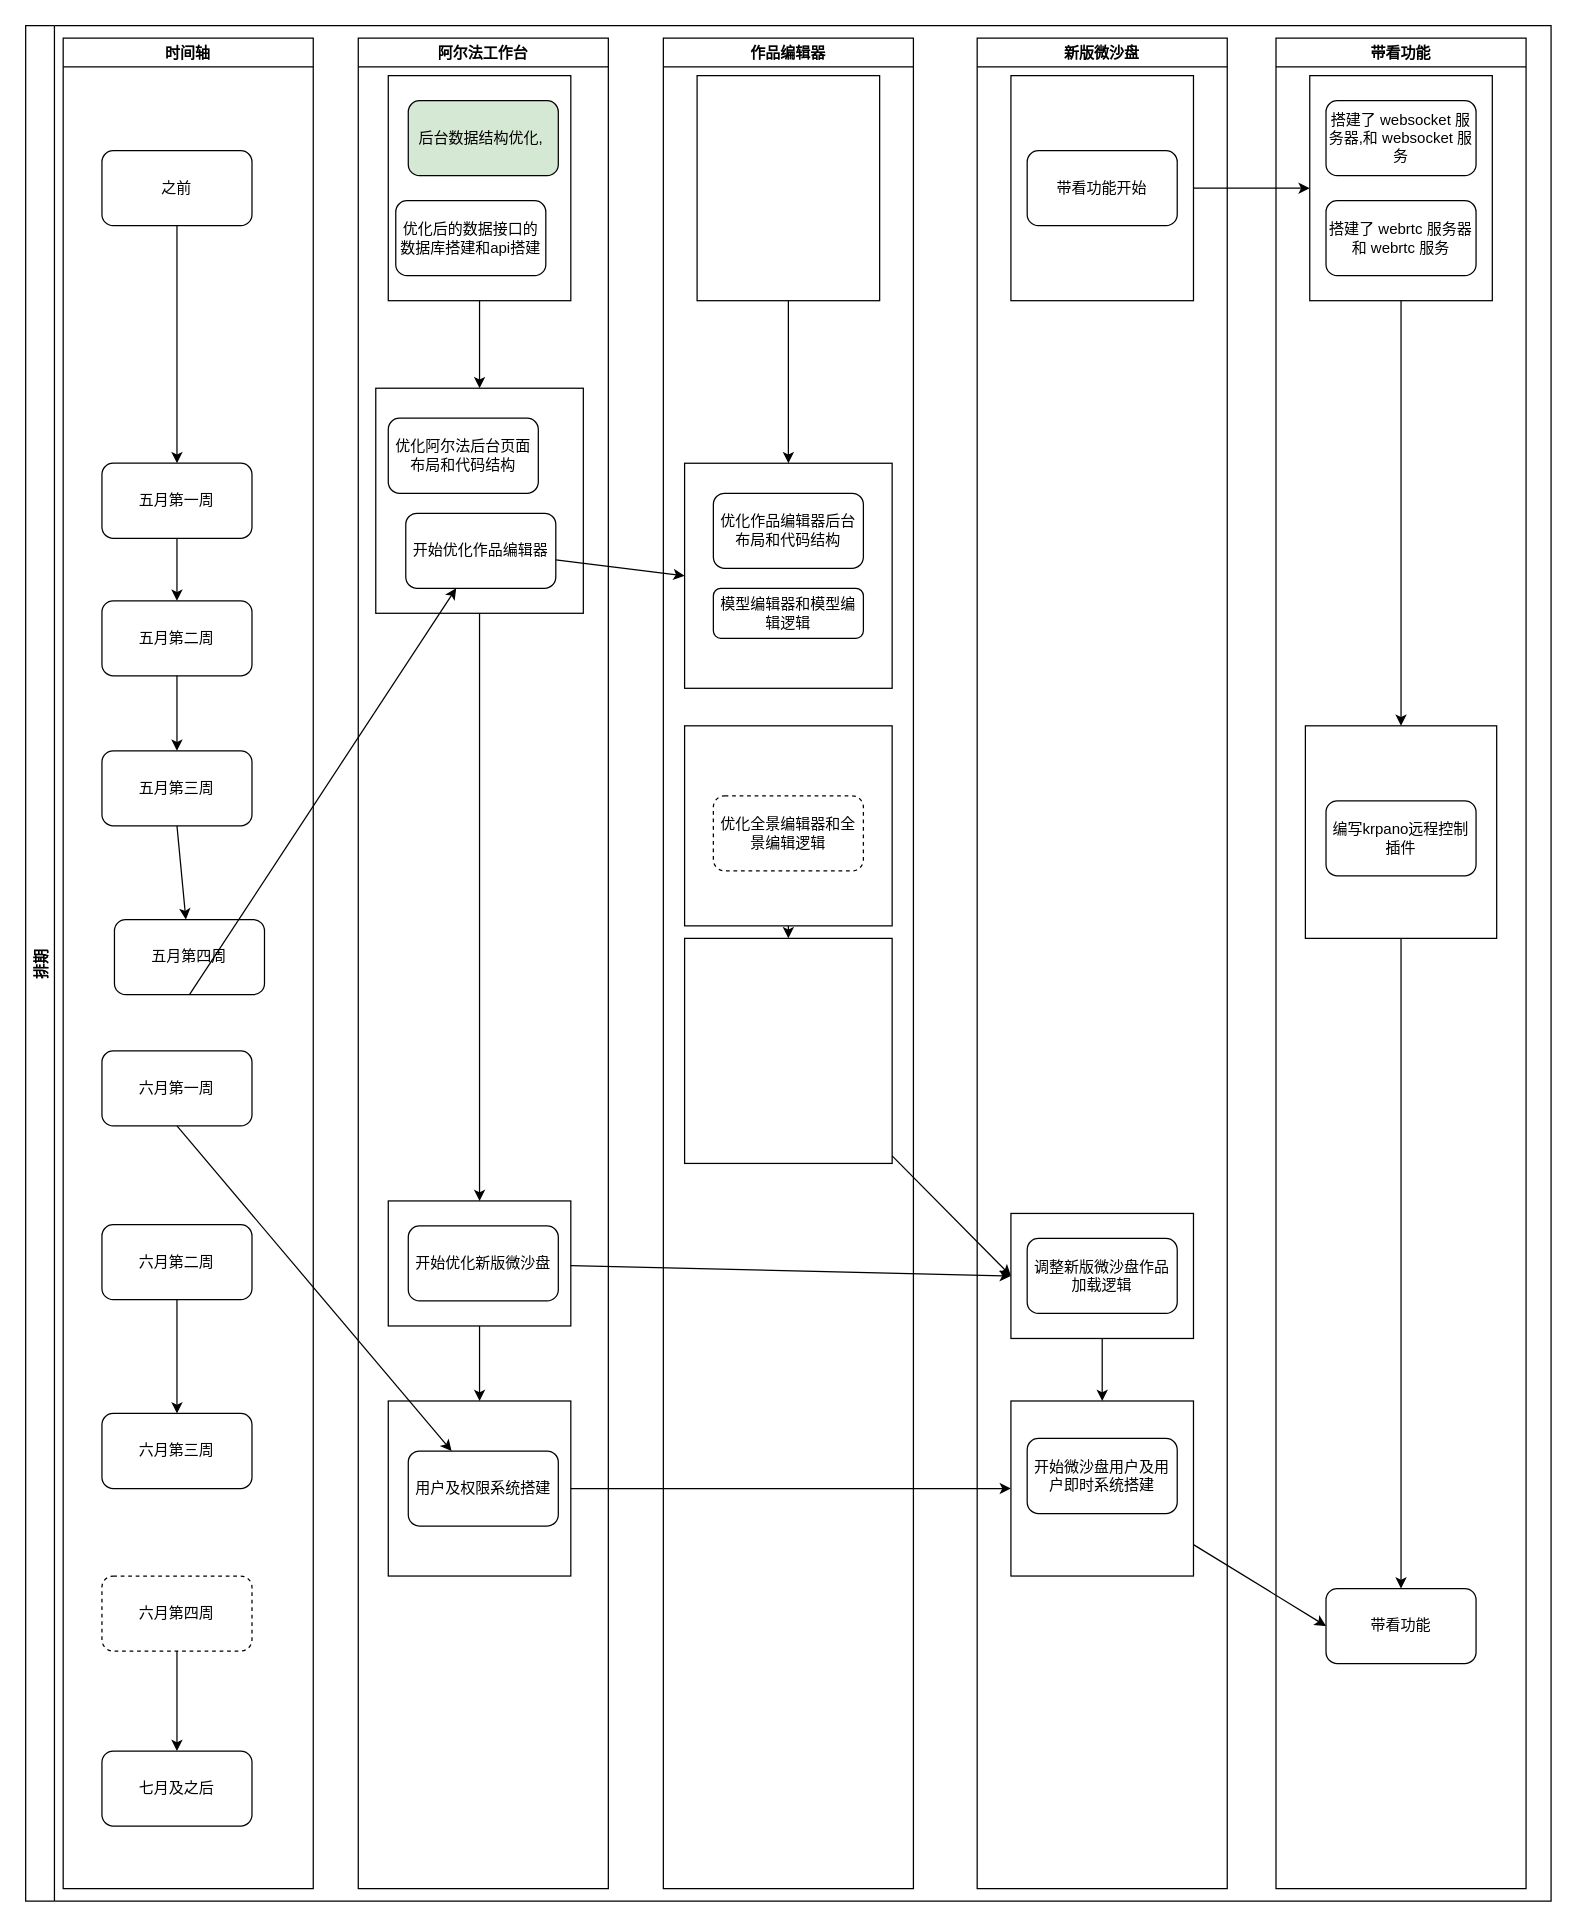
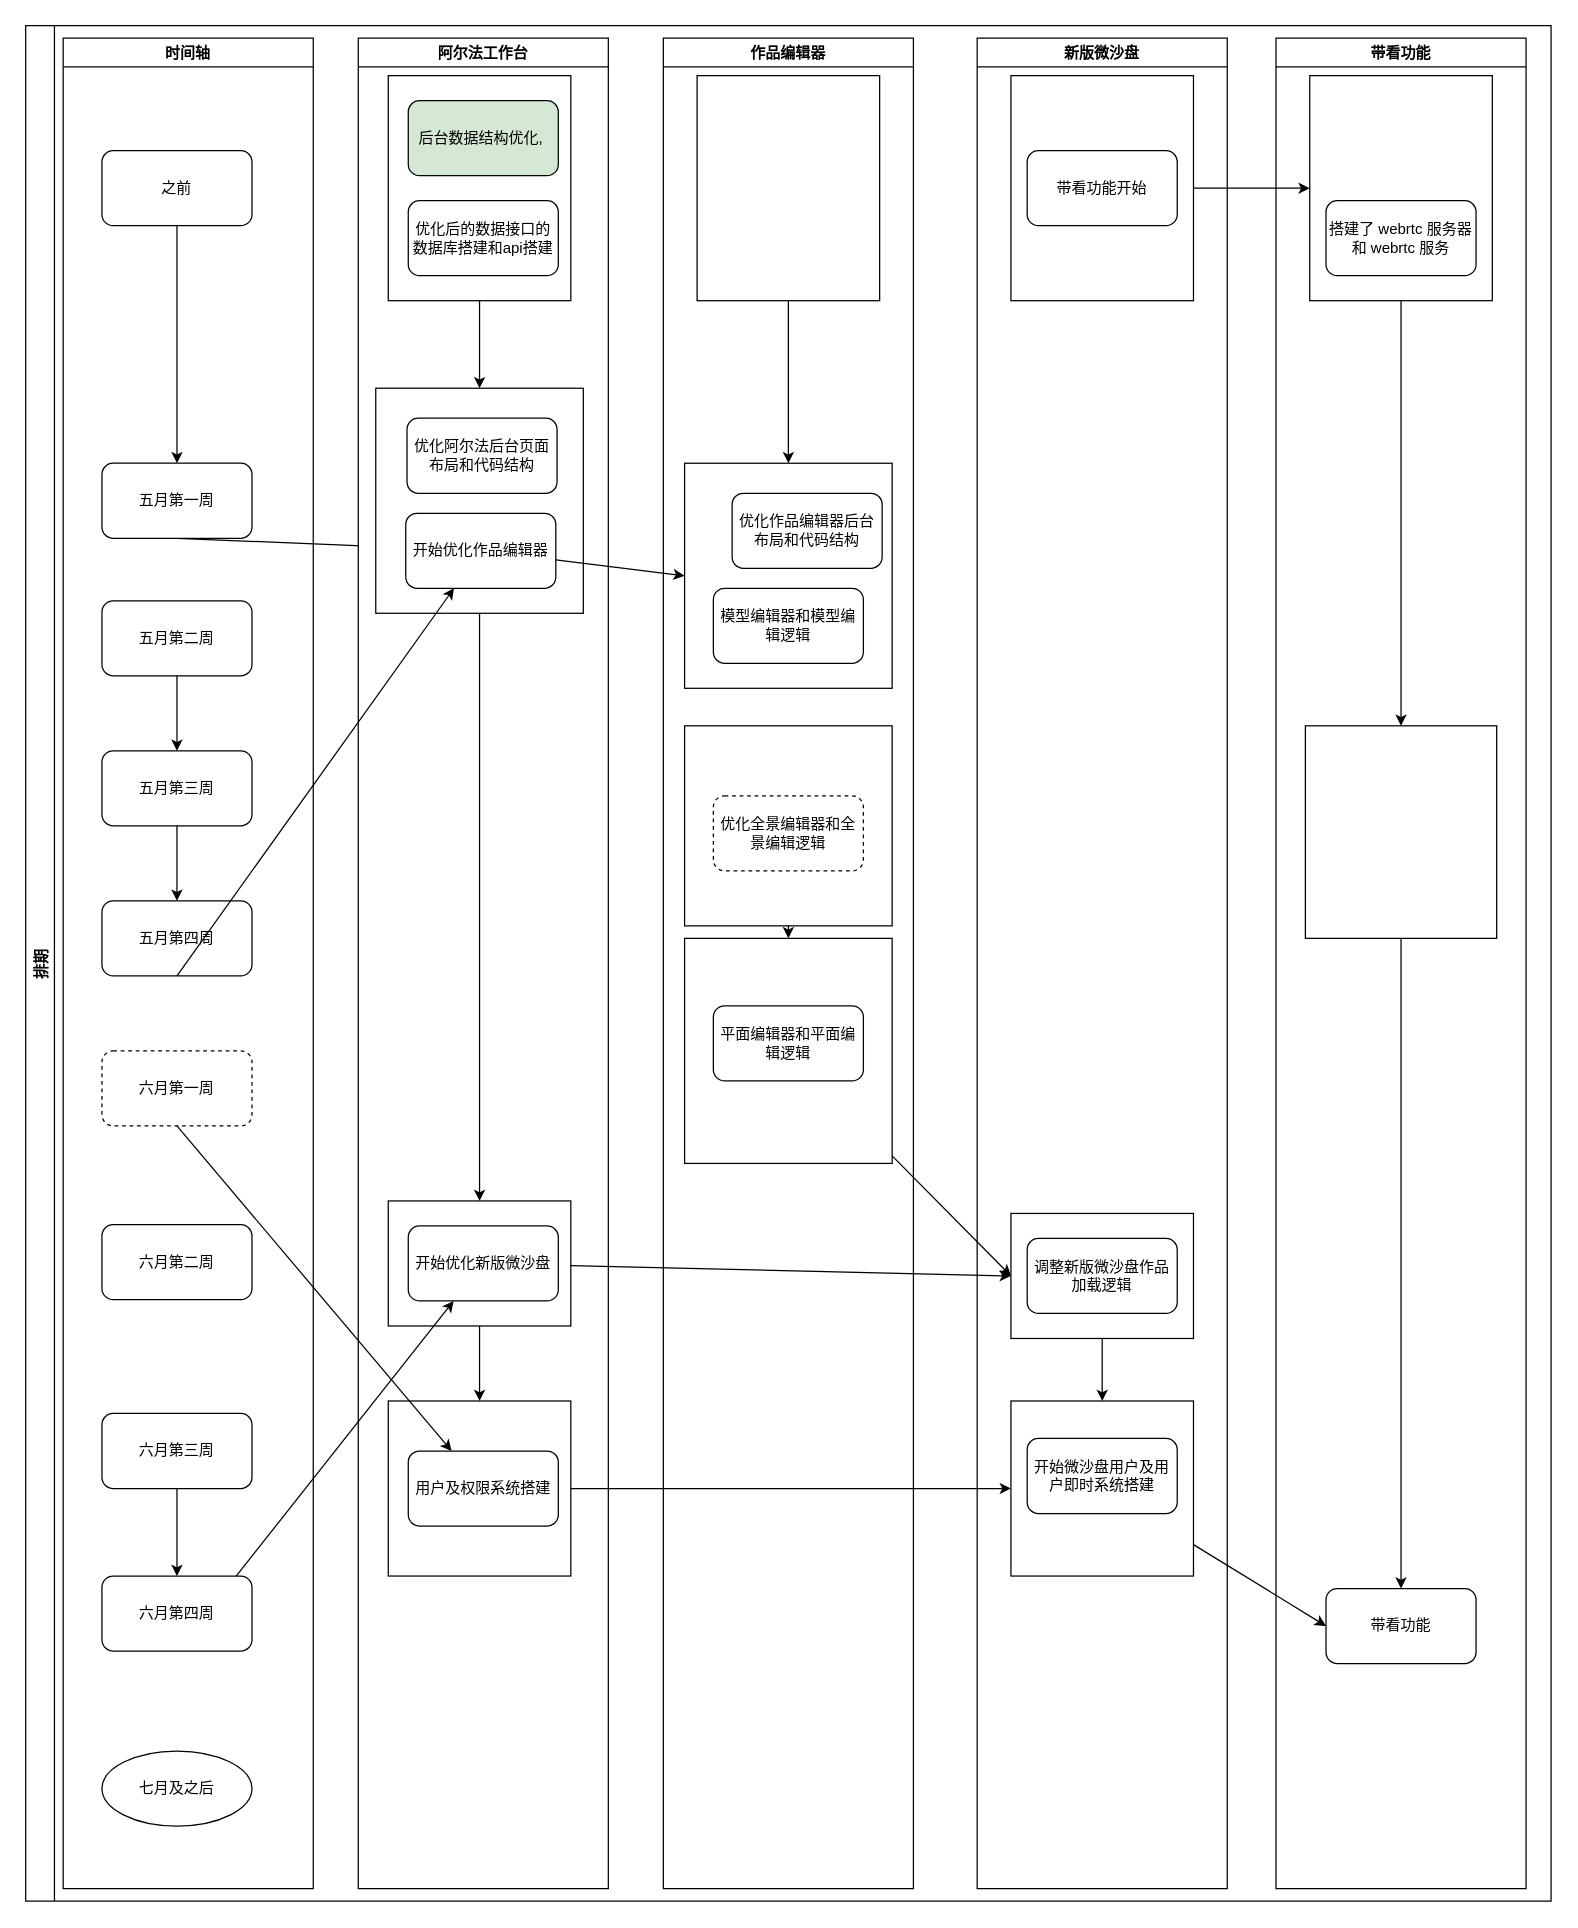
node "搭建了 websocket 服务器,和 websocket 服务": removed
node "优化后的数据接口的数据库搭建和api搭建": moved (471, 238) -> (483, 238)
node "优化阿尔法后台页面布局和代码结构": moved (463, 456) -> (482, 456)
node "优化作品编辑器后台布局和代码结构": moved (788, 531) -> (807, 531)
edge "五月第一周" -> "五月第二周": now "五月第一周" -> "开始优化作品编辑器"
node "模型编辑器和模型编辑逻辑": size 150x50 -> 150x75
node "编写krpano远程控制插件": removed
node "五月第四周": moved (189, 957) -> (177, 938)
node "平面编辑器和平面编辑逻辑": added
node "六月第一周": style solid -> dashed
edge "六月第二周" -> "六月第三周": removed
edge "六月第三周" -> "六月第四周": added
node "六月第四周": style dashed -> solid
edge "六月第四周" -> "七月及之后": now "六月第四周" -> "开始优化新版微沙盘"
node "七月及之后": shape rounded rectangle -> ellipse
